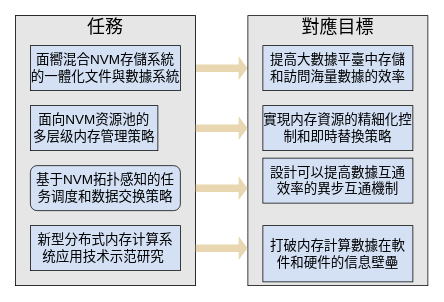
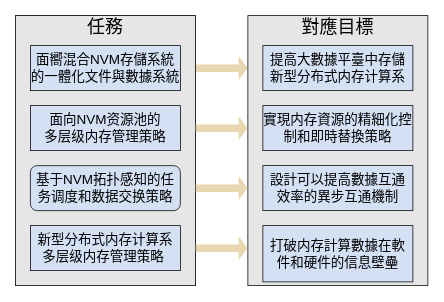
node "提高大數據平臺中存儲 和訪問海量數據的效率": label "提高大數據平臺中存儲 和訪問海量數據的效率" -> "提高大數據平臺中存儲 新型分布式内存计算系"
node "面向NVM资源池的 多层级内存管理策略": size 128x45 -> 150x45
node "設計可以提高數據互通 效率的異步互通機制": moved (338, 180) -> (338, 188)
node "新型分布式内存计算系 统应用技术示范研究": label "新型分布式内存计算系 统应用技术示范研究" -> "新型分布式内存计算系 多层级内存管理策略"
